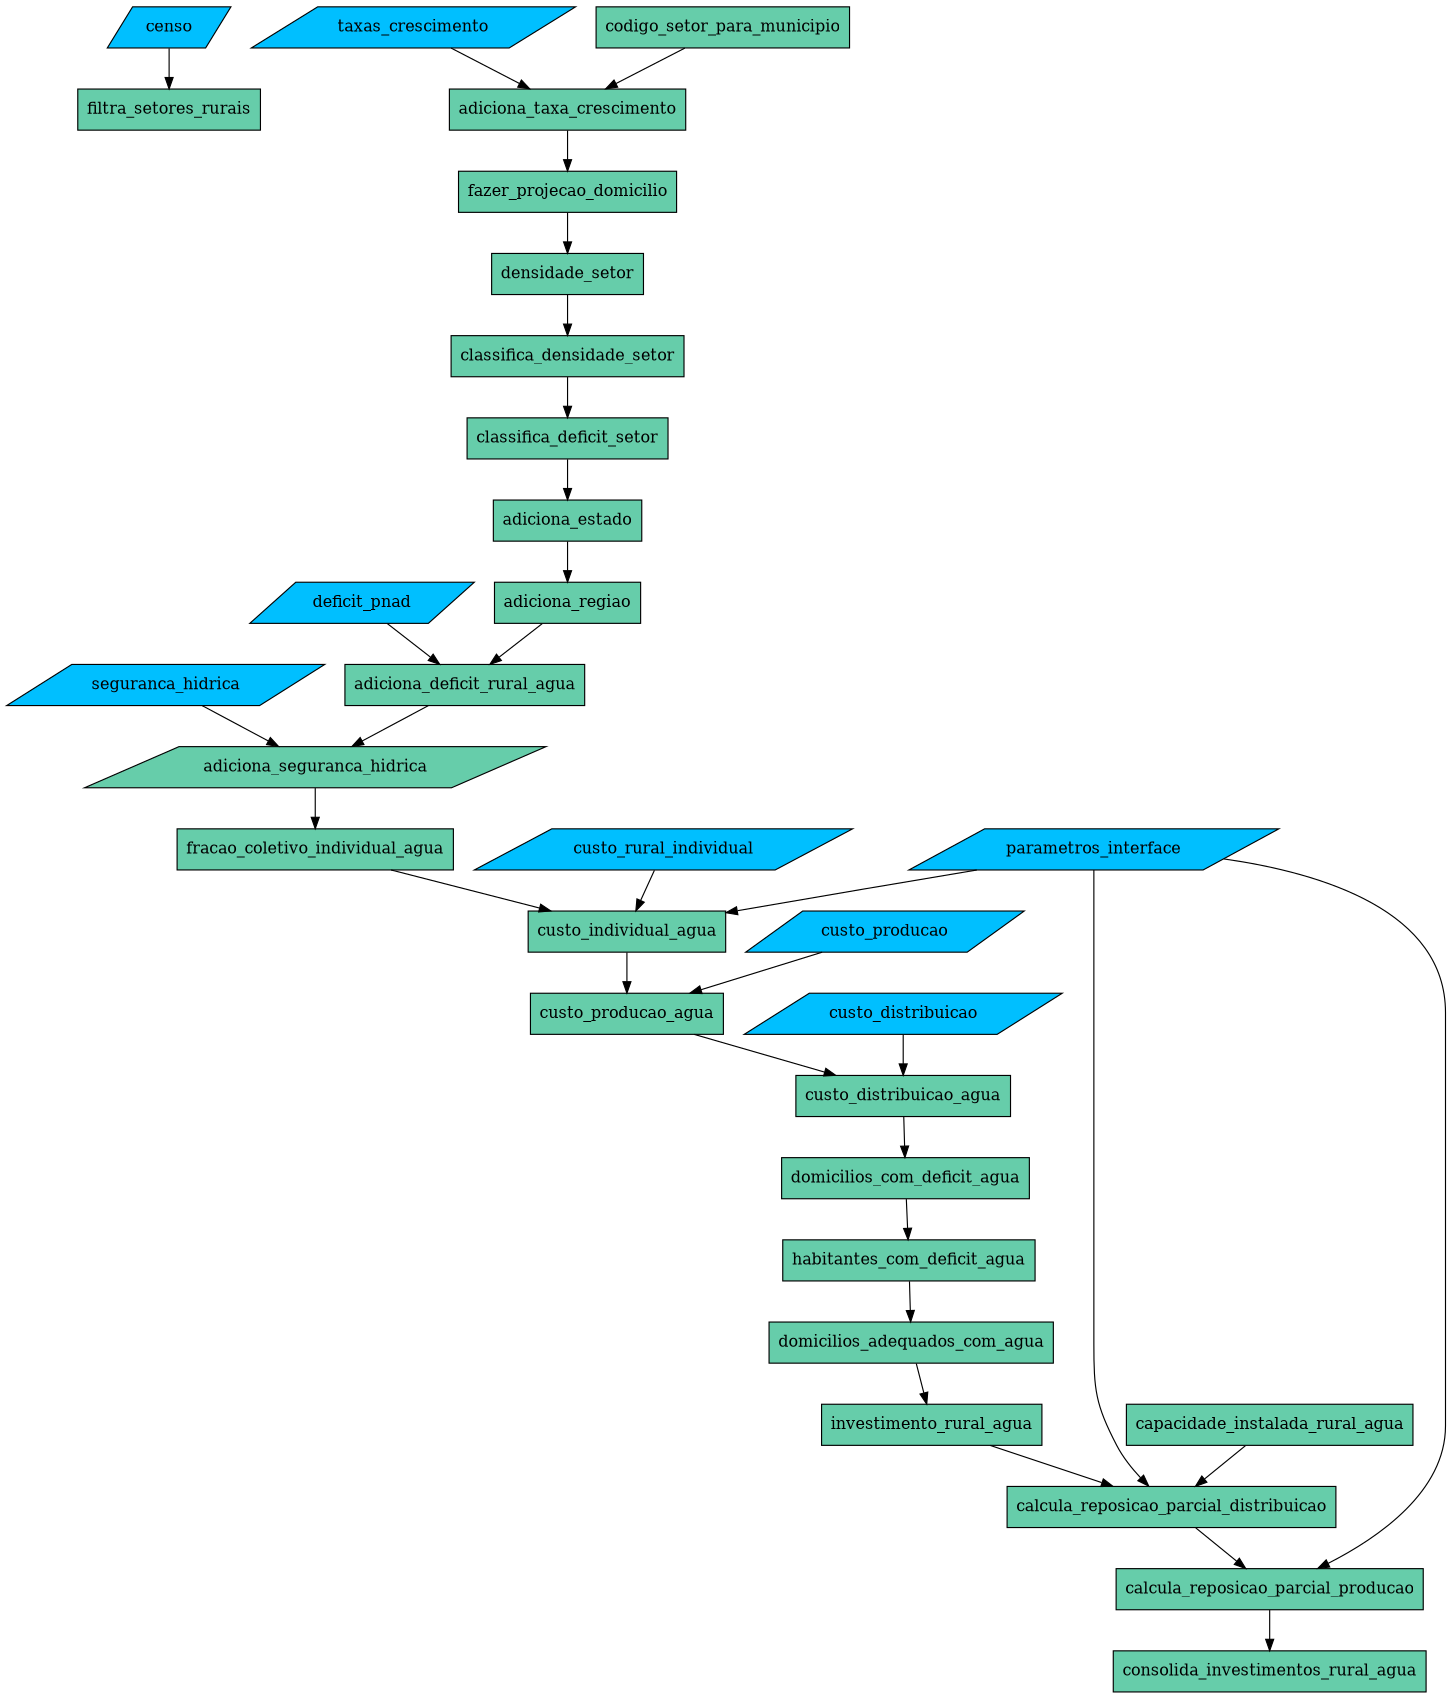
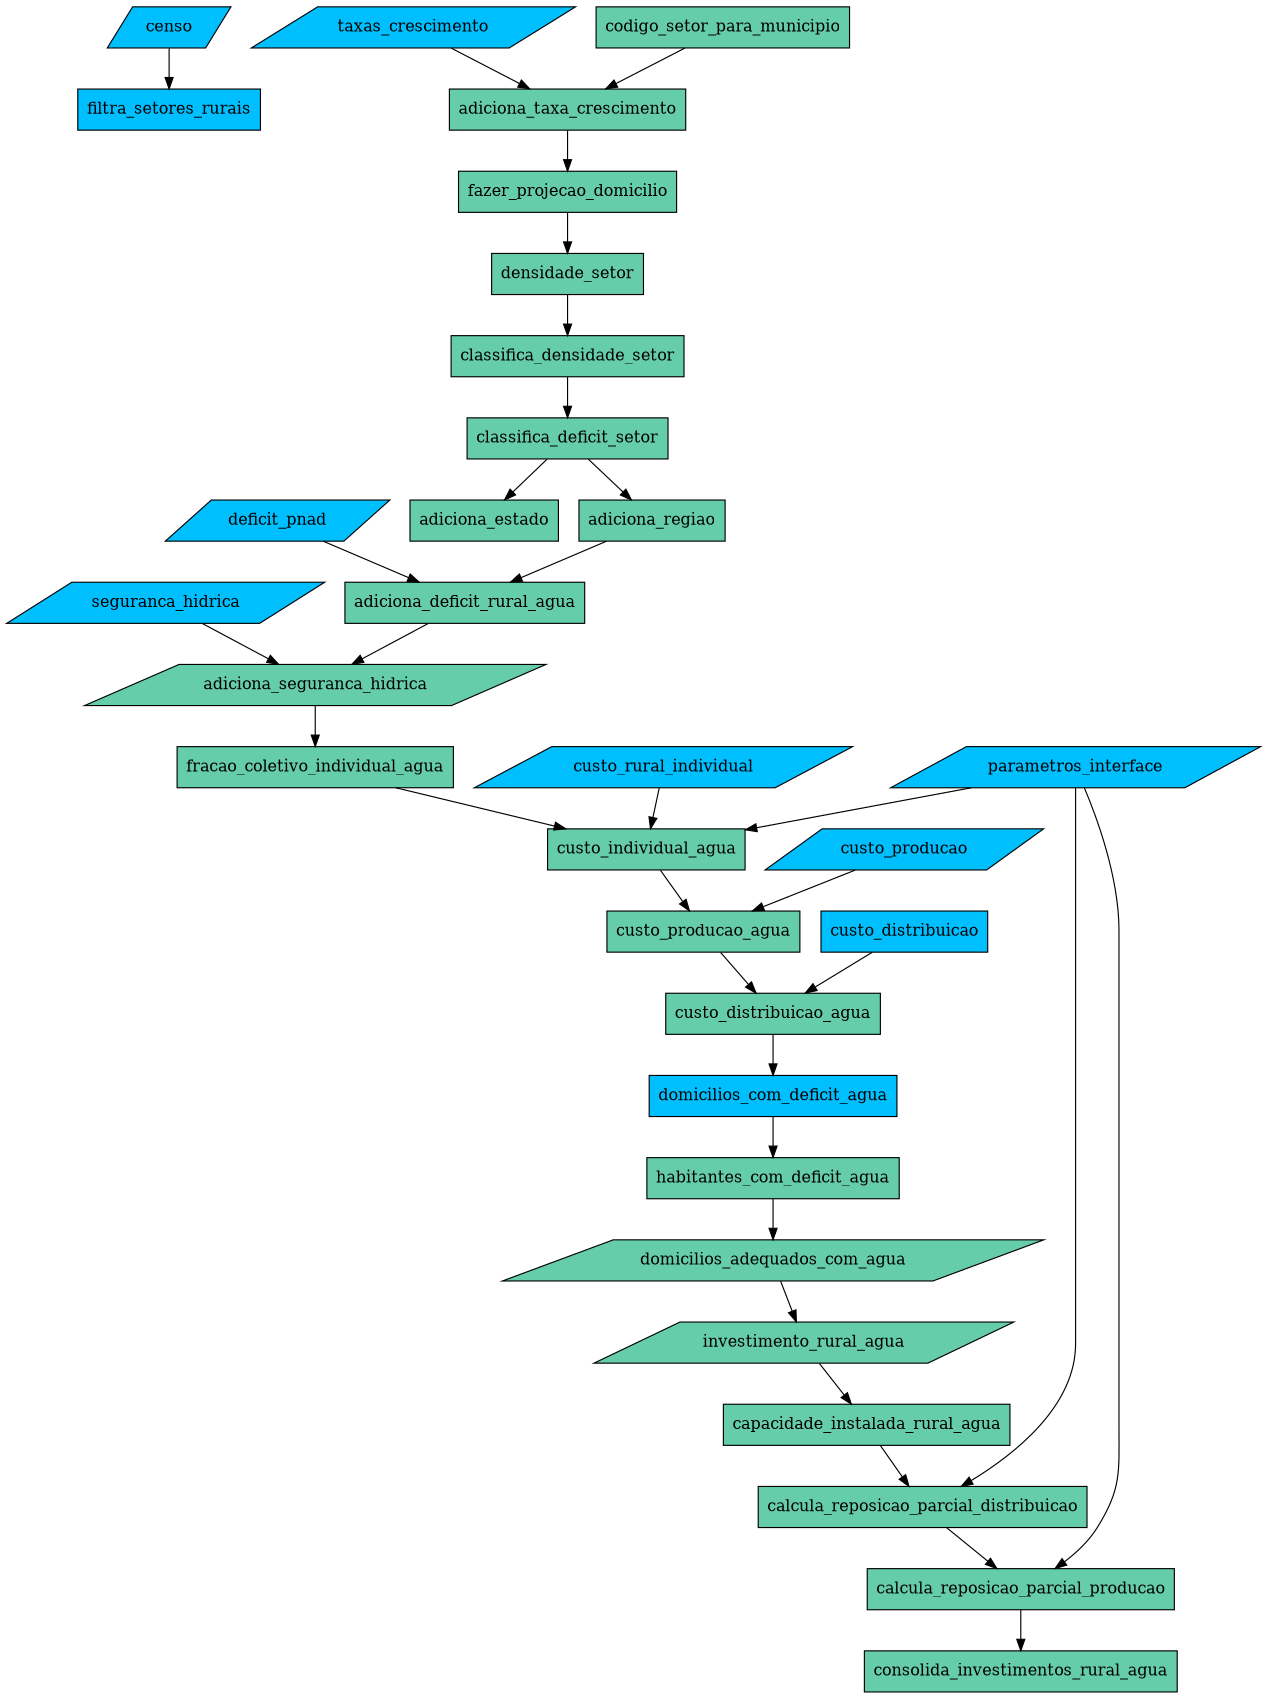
node "filtra_setores_rurais": fillcolor aquamarine3 -> deepskyblue
edge "adiciona_estado" -> "adiciona_regiao": now "classifica_deficit_setor" -> "adiciona_regiao"
node "custo_distribuicao": shape parallelogram -> box
node "domicilios_com_deficit_agua": fillcolor aquamarine3 -> deepskyblue
node "domicilios_adequados_com_agua": shape box -> parallelogram
node "investimento_rural_agua": shape box -> parallelogram
edge "investimento_rural_agua" -> "calcula_reposicao_parcial_distribuicao": now "investimento_rural_agua" -> "capacidade_instalada_rural_agua"
